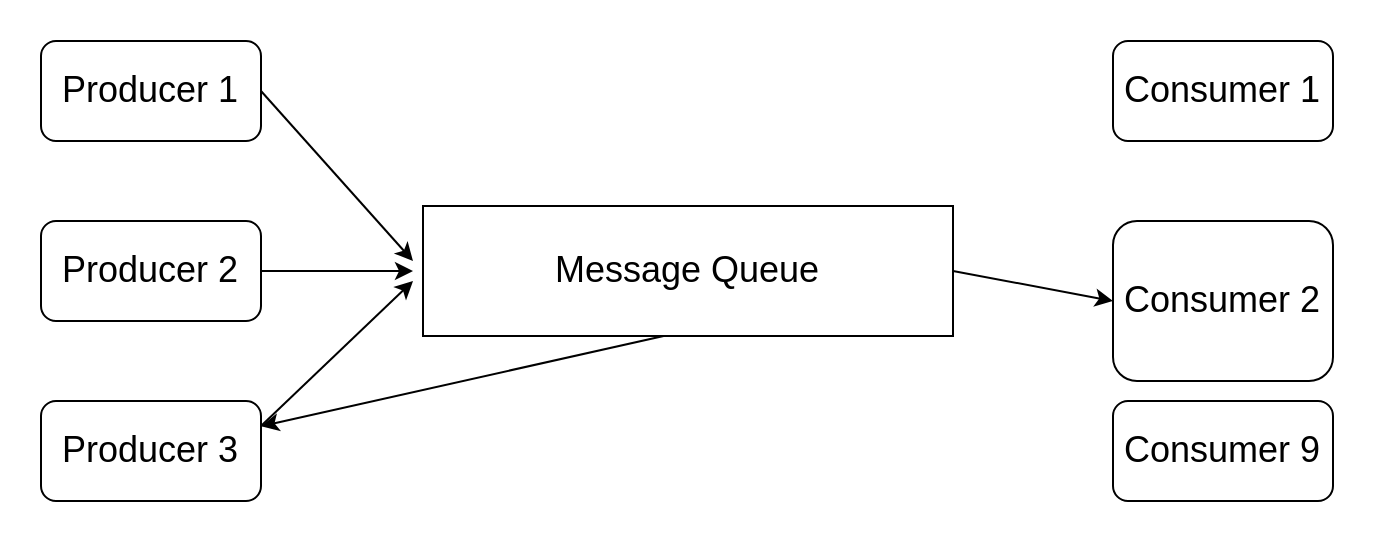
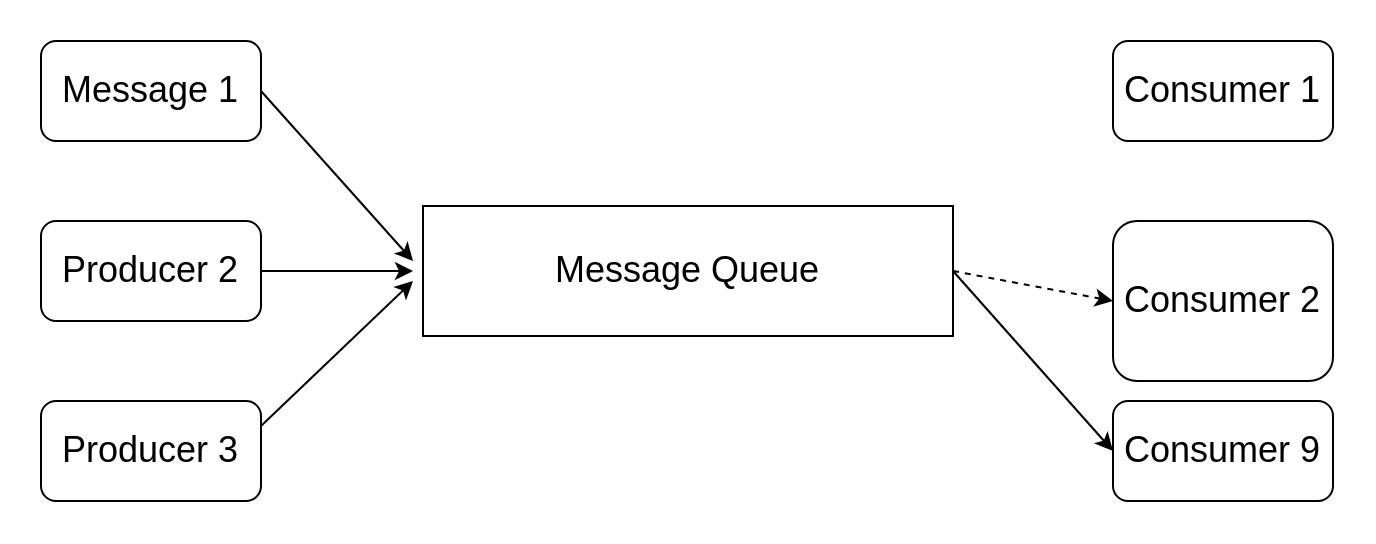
node "Producer 1": label "Producer 1" -> "Message 1"
edge "Message Queue" -> "Consumer 2": style solid -> dashed
edge "Message Queue" -> "Producer 3": now "Message Queue" -> "Consumer 9"
